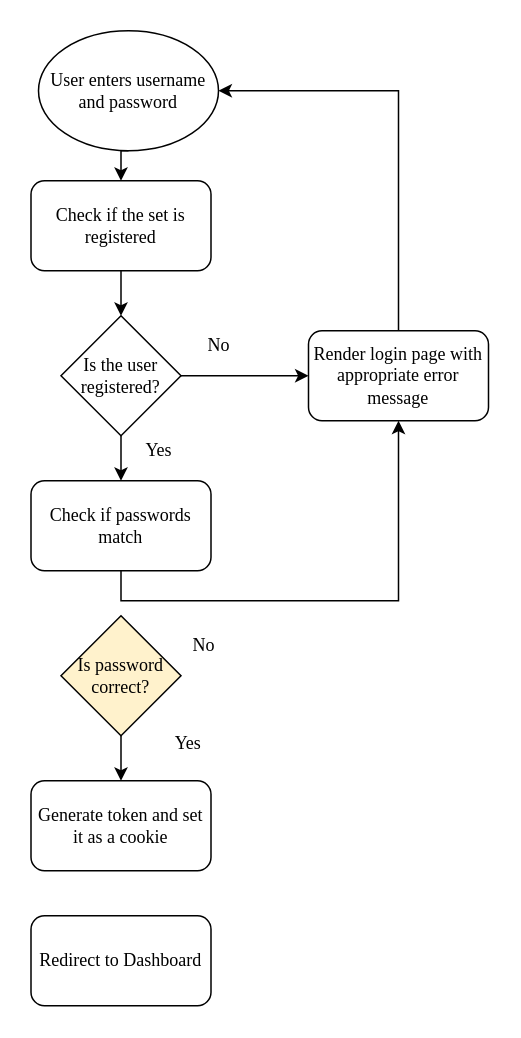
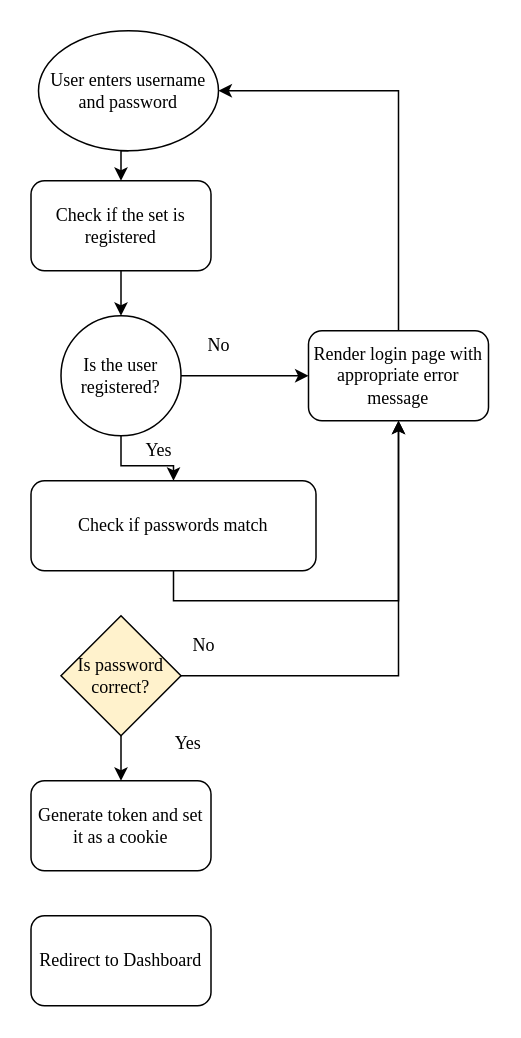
node "Is the user registered?": shape diamond -> ellipse
node "Check if passwords match": size 180x90 -> 285x90
edge "Is password correct?" -> "Render login page with appropriate error message": added
